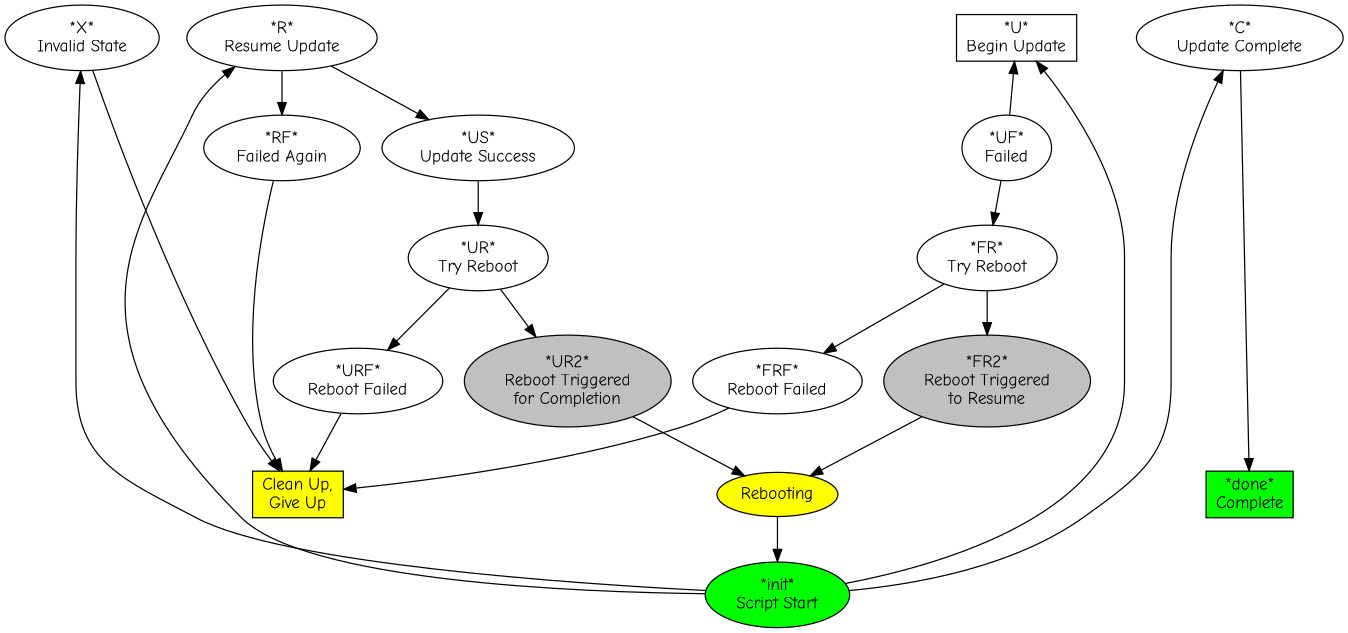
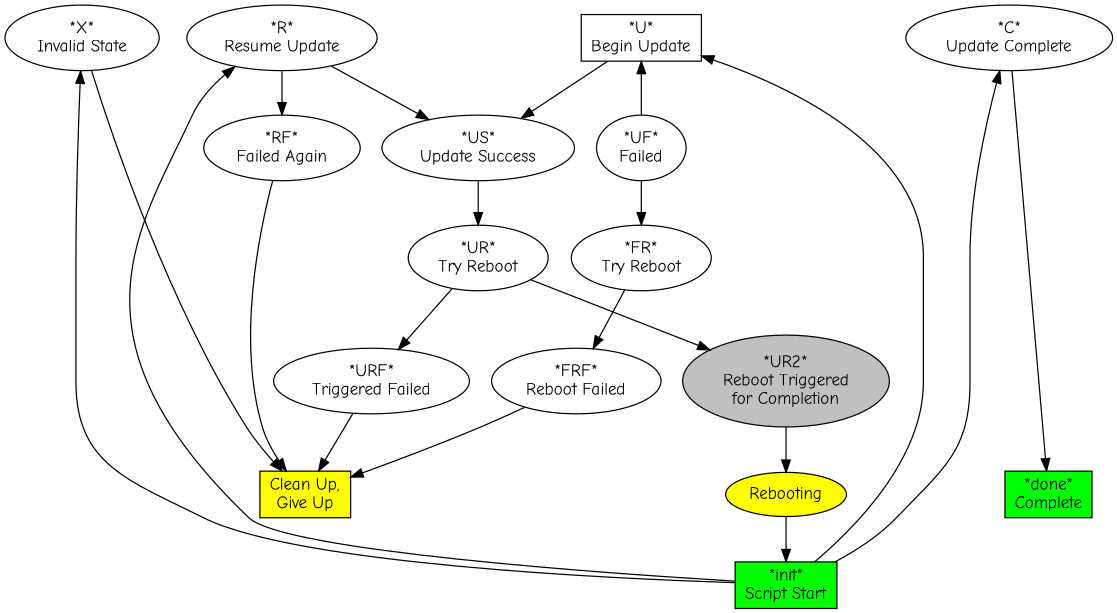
edge "*U* Begin Update" -> "*US* Update Success": added
node "*URF* Reboot Failed": label "*URF* Reboot Failed" -> "*URF* Triggered Failed"
node "*FR2* Reboot Triggered to Resume": removed
node "*init* Script Start": shape ellipse -> box
